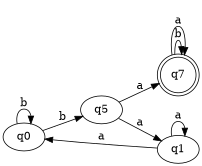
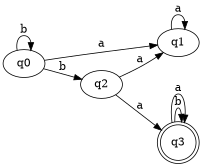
node "q7": label "q7" -> "q3"
node "q5": label "q5" -> "q2"
edge "q1" -> "q0": reversed
